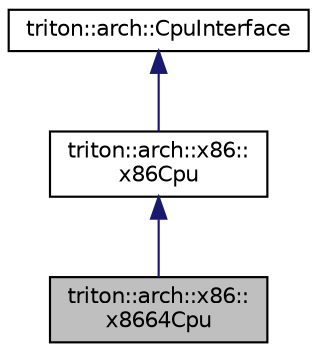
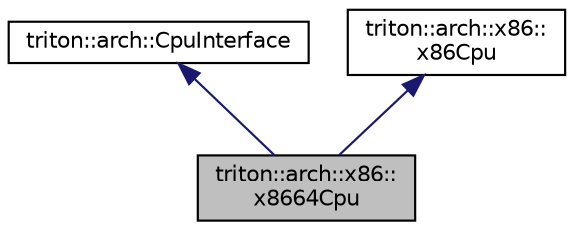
edge "triton::arch::x86:: x86Cpu" -> "triton::arch::CpuInterface": now "triton::arch::x86:: x8664Cpu" -> "triton::arch::CpuInterface"
